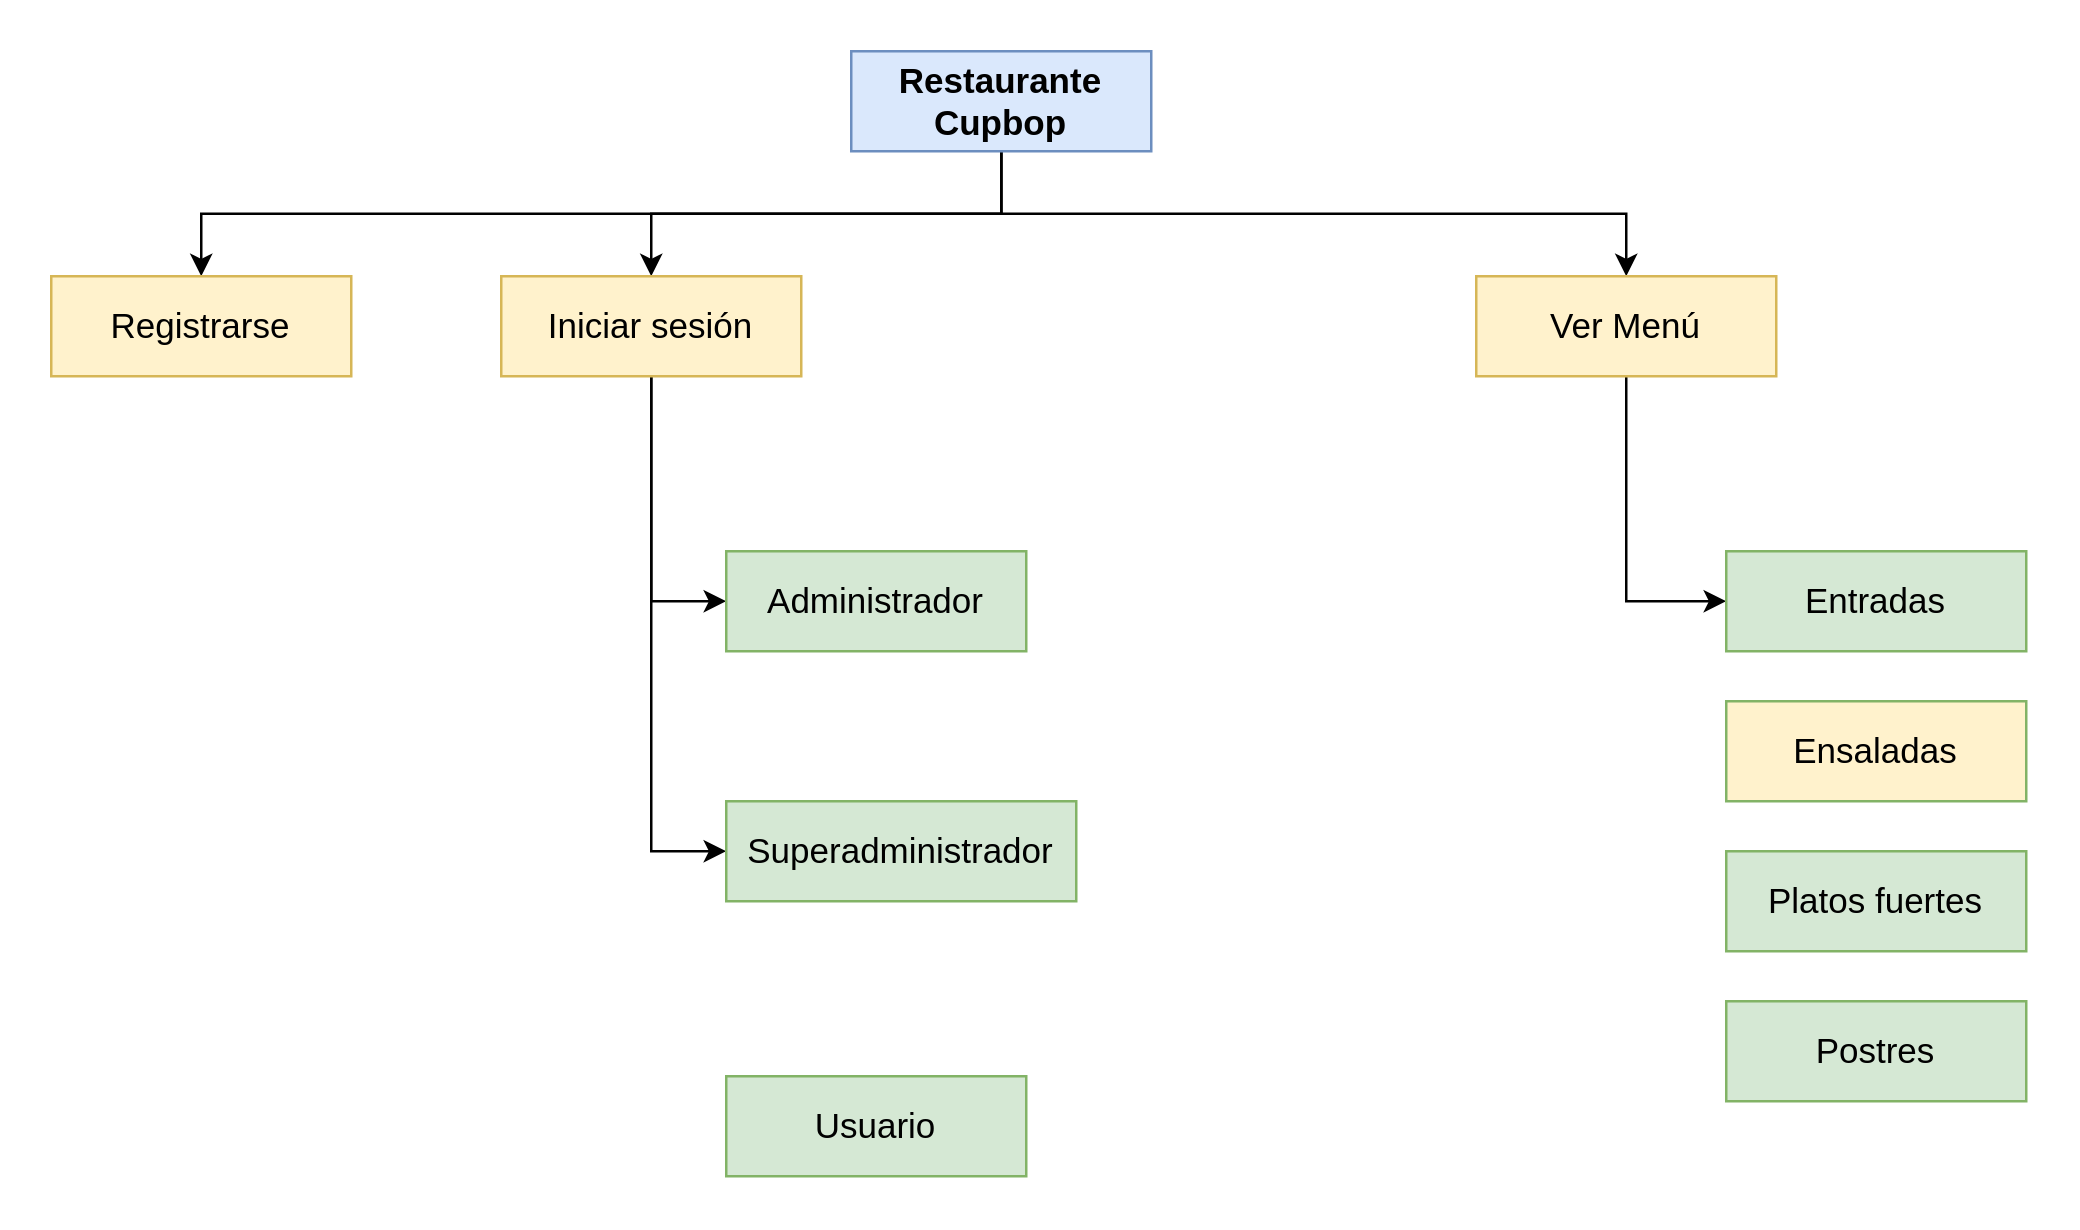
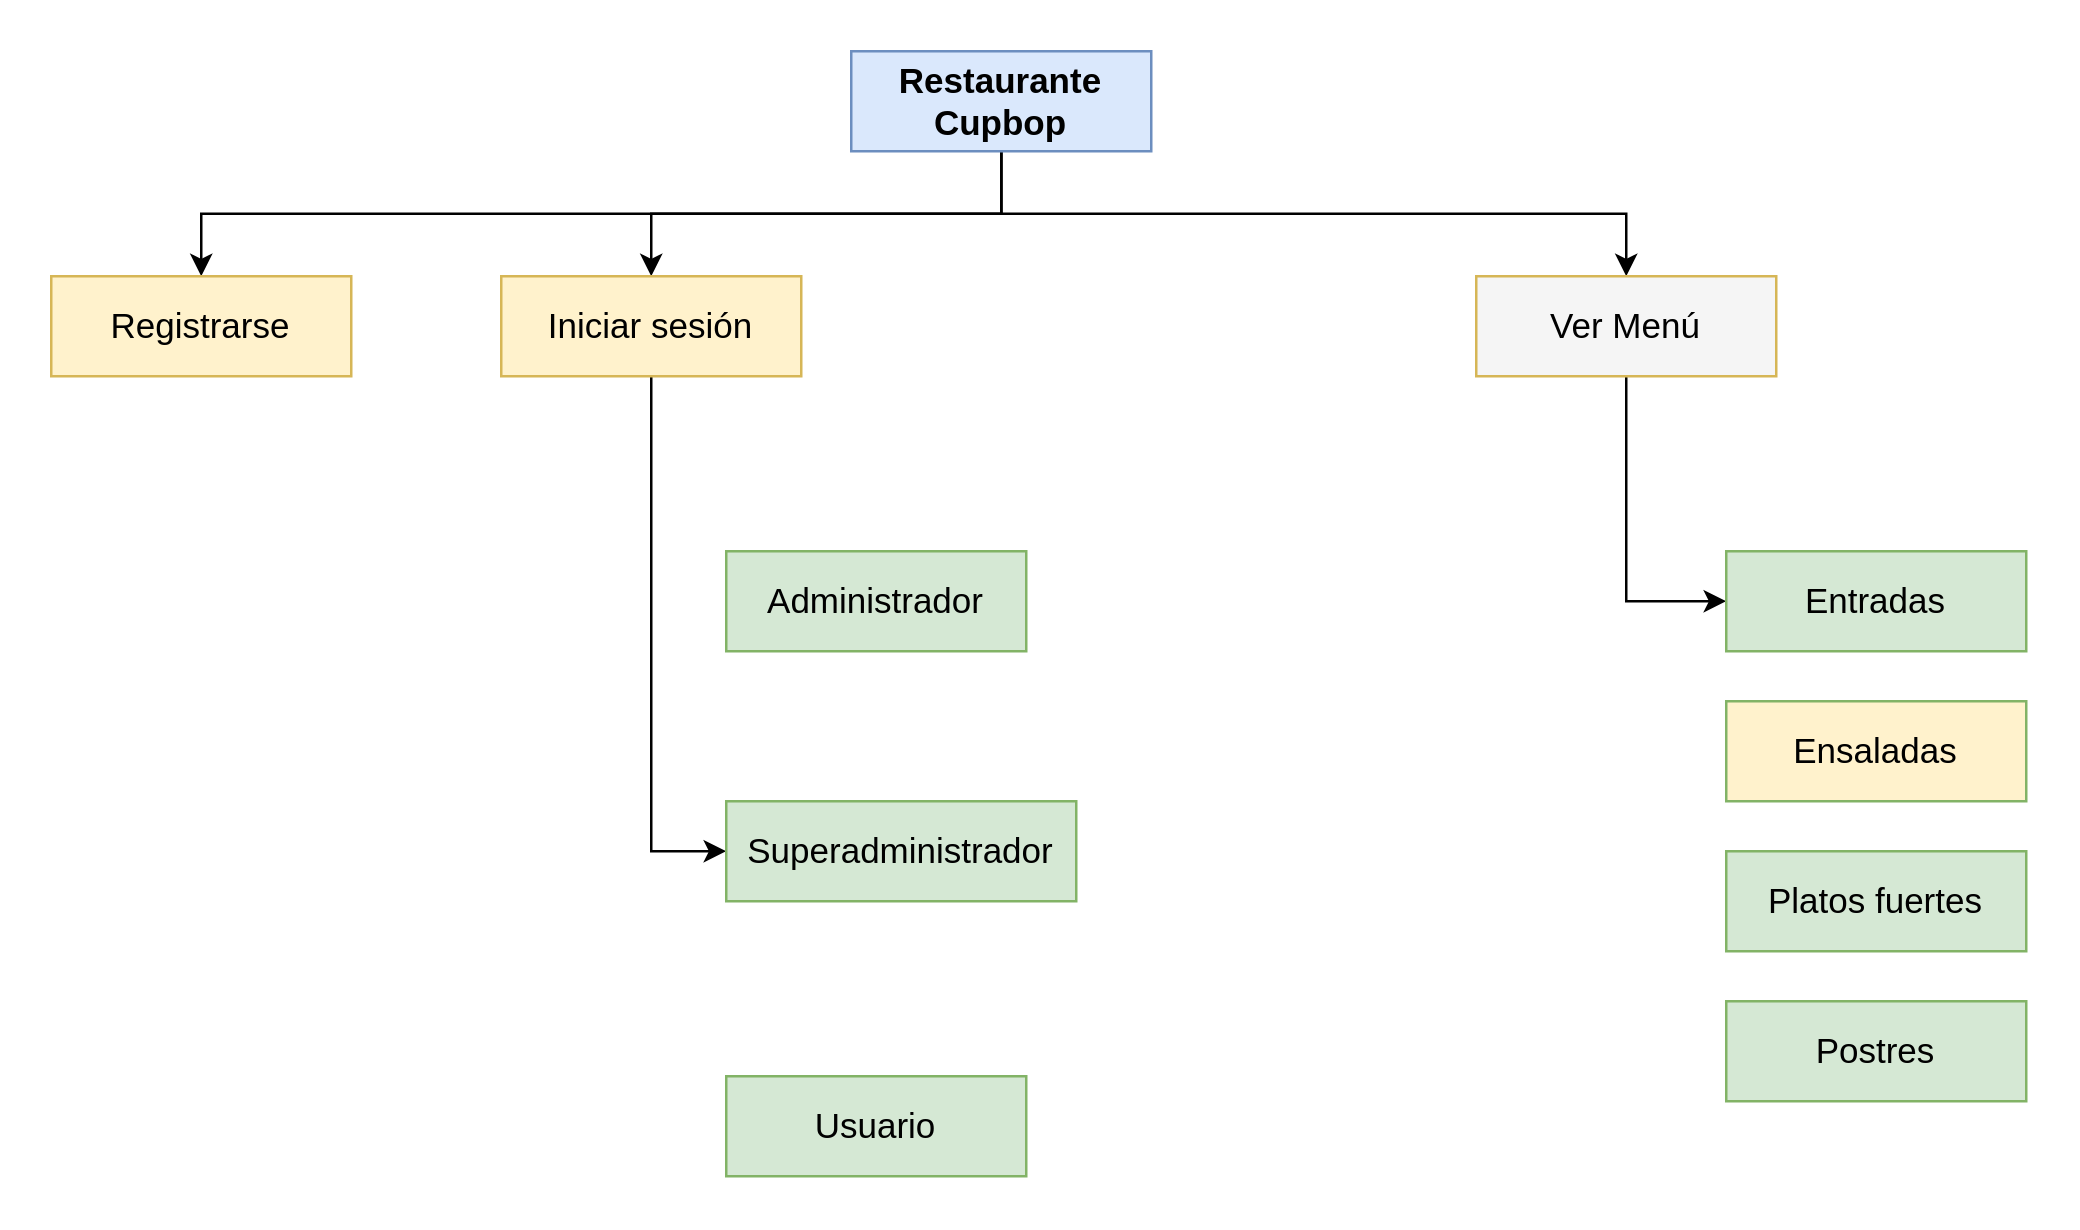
node "Ver Menú": fillcolor #fff2cc -> #f5f5f5
edge "Iniciar sesión" -> "Administrador": removed
